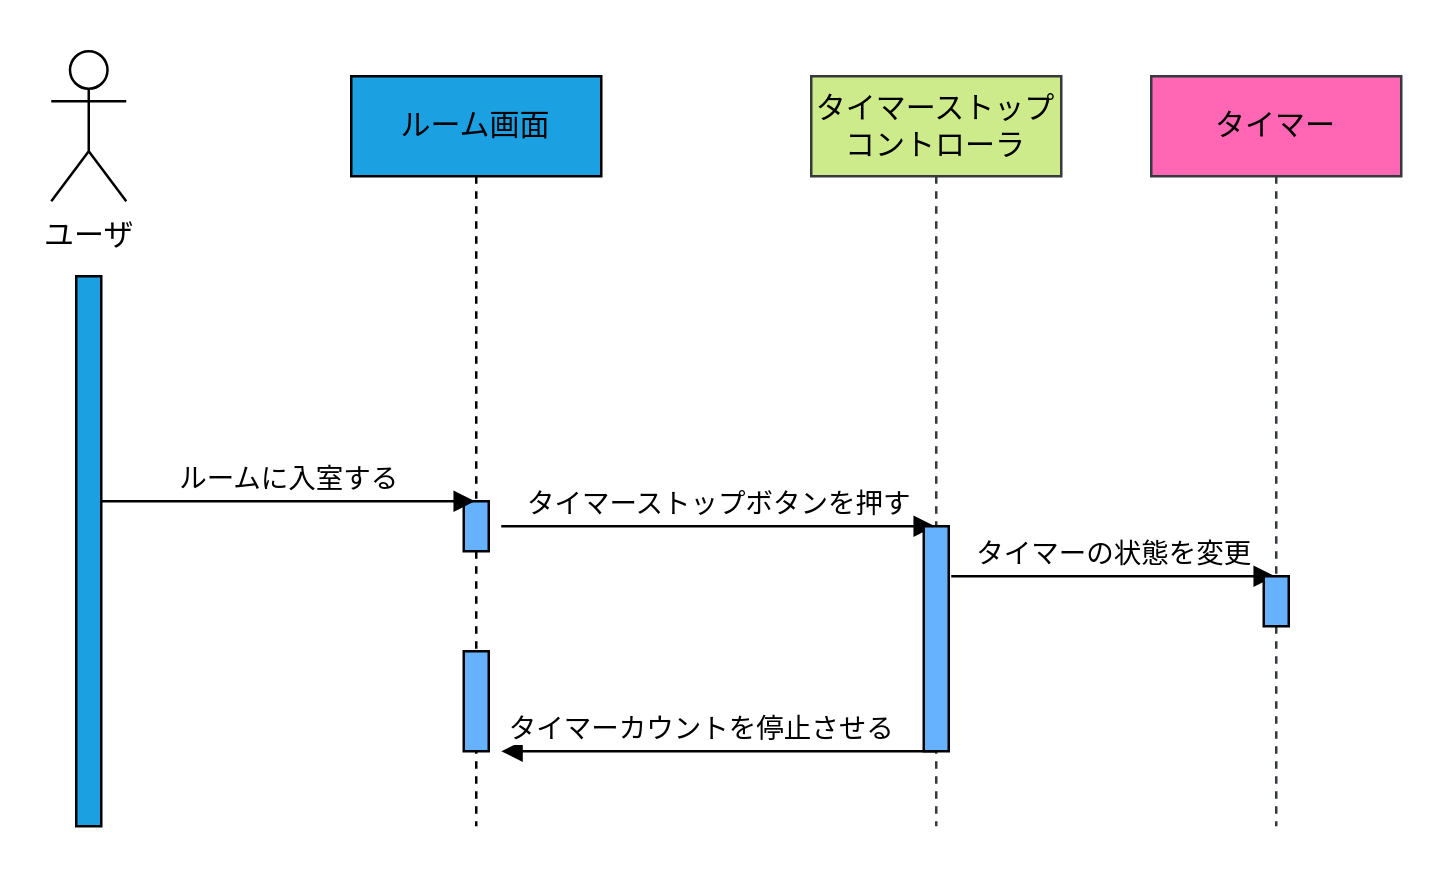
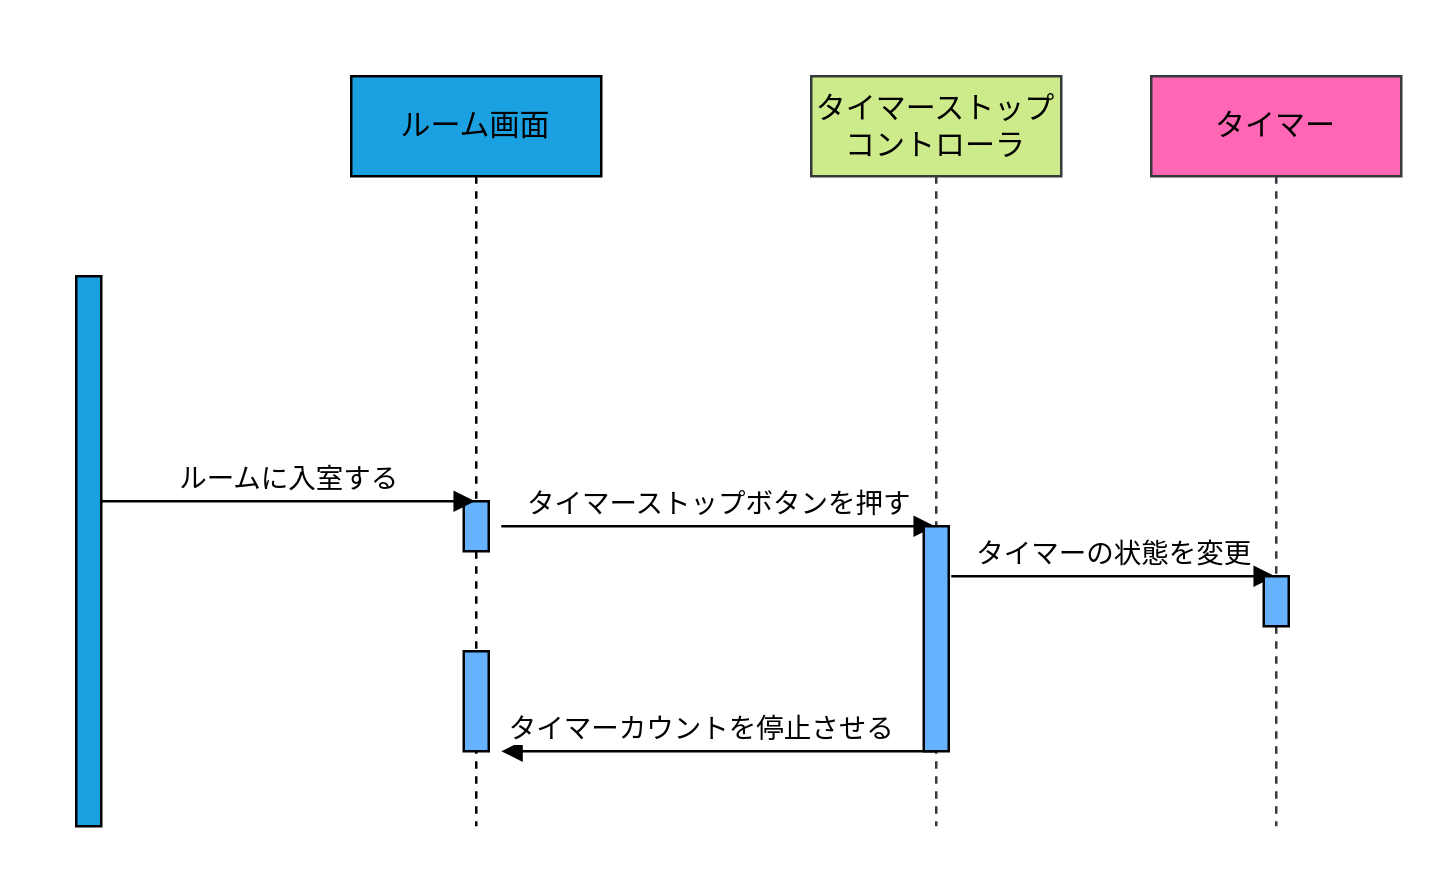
node "ユーザ": removed
